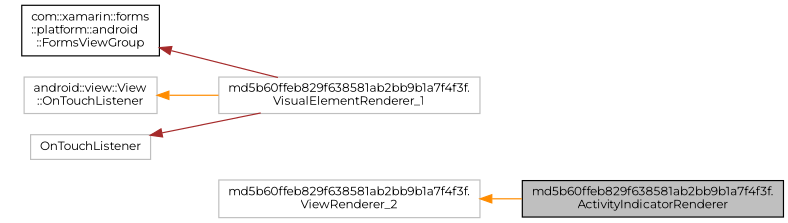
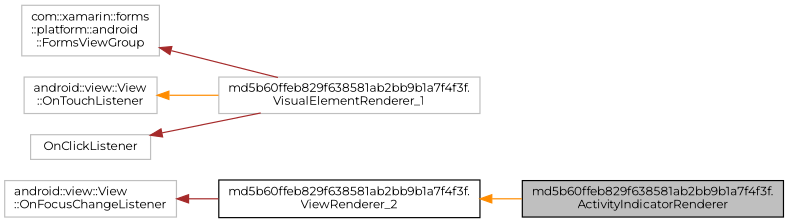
node "com::xamarin::forms ::platform::android ::FormsViewGroup": color black -> grey75
node "OnTouchListener": label "OnTouchListener" -> "OnClickListener"
node "android::view::View ::OnFocusChangeListener": added
node "md5b60ffeb829f638581ab2bb9b1a7f4f3f. ViewRenderer_2": color grey75 -> black
